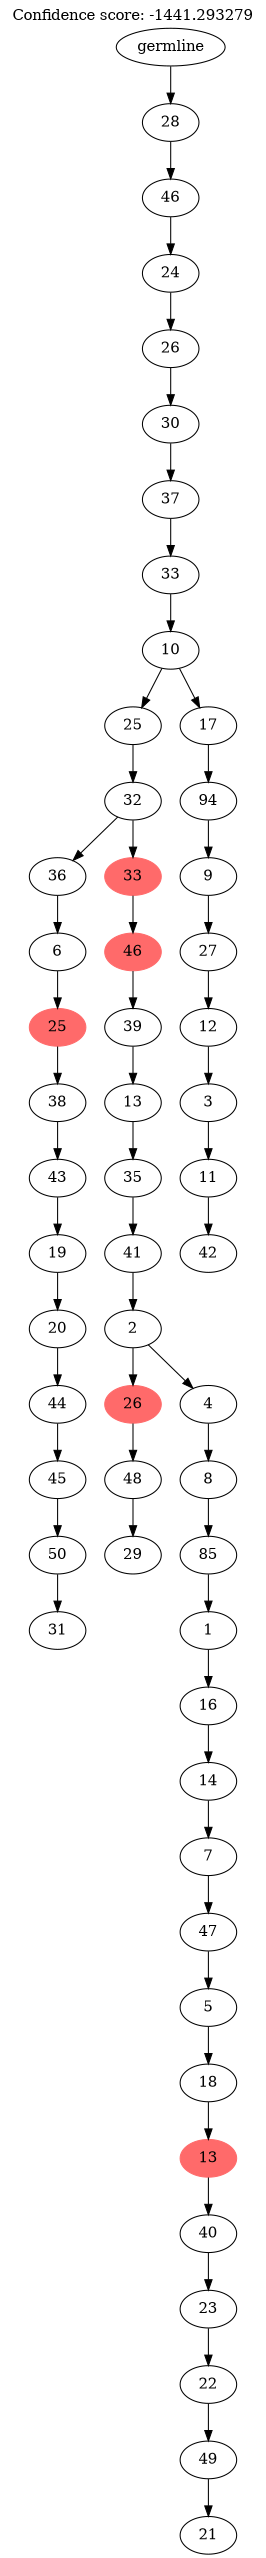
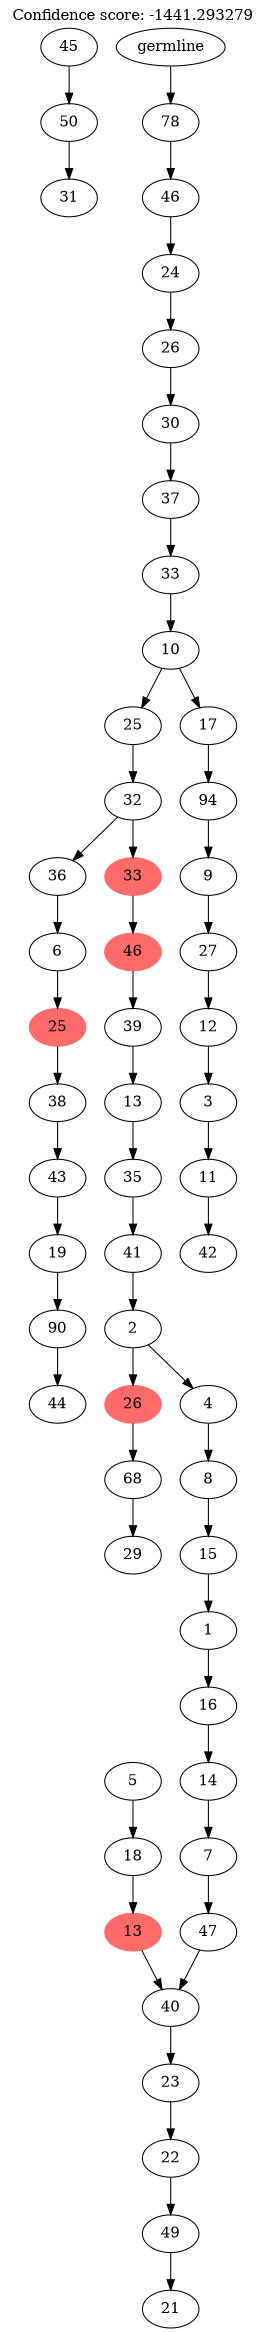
node "28": label "28" -> "78"
node "20": label "20" -> "90"
edge "44" -> "45": removed
node "48": label "48" -> "68"
node "85": label "85" -> "15"
edge "47" -> "5": now "47" -> "40"
